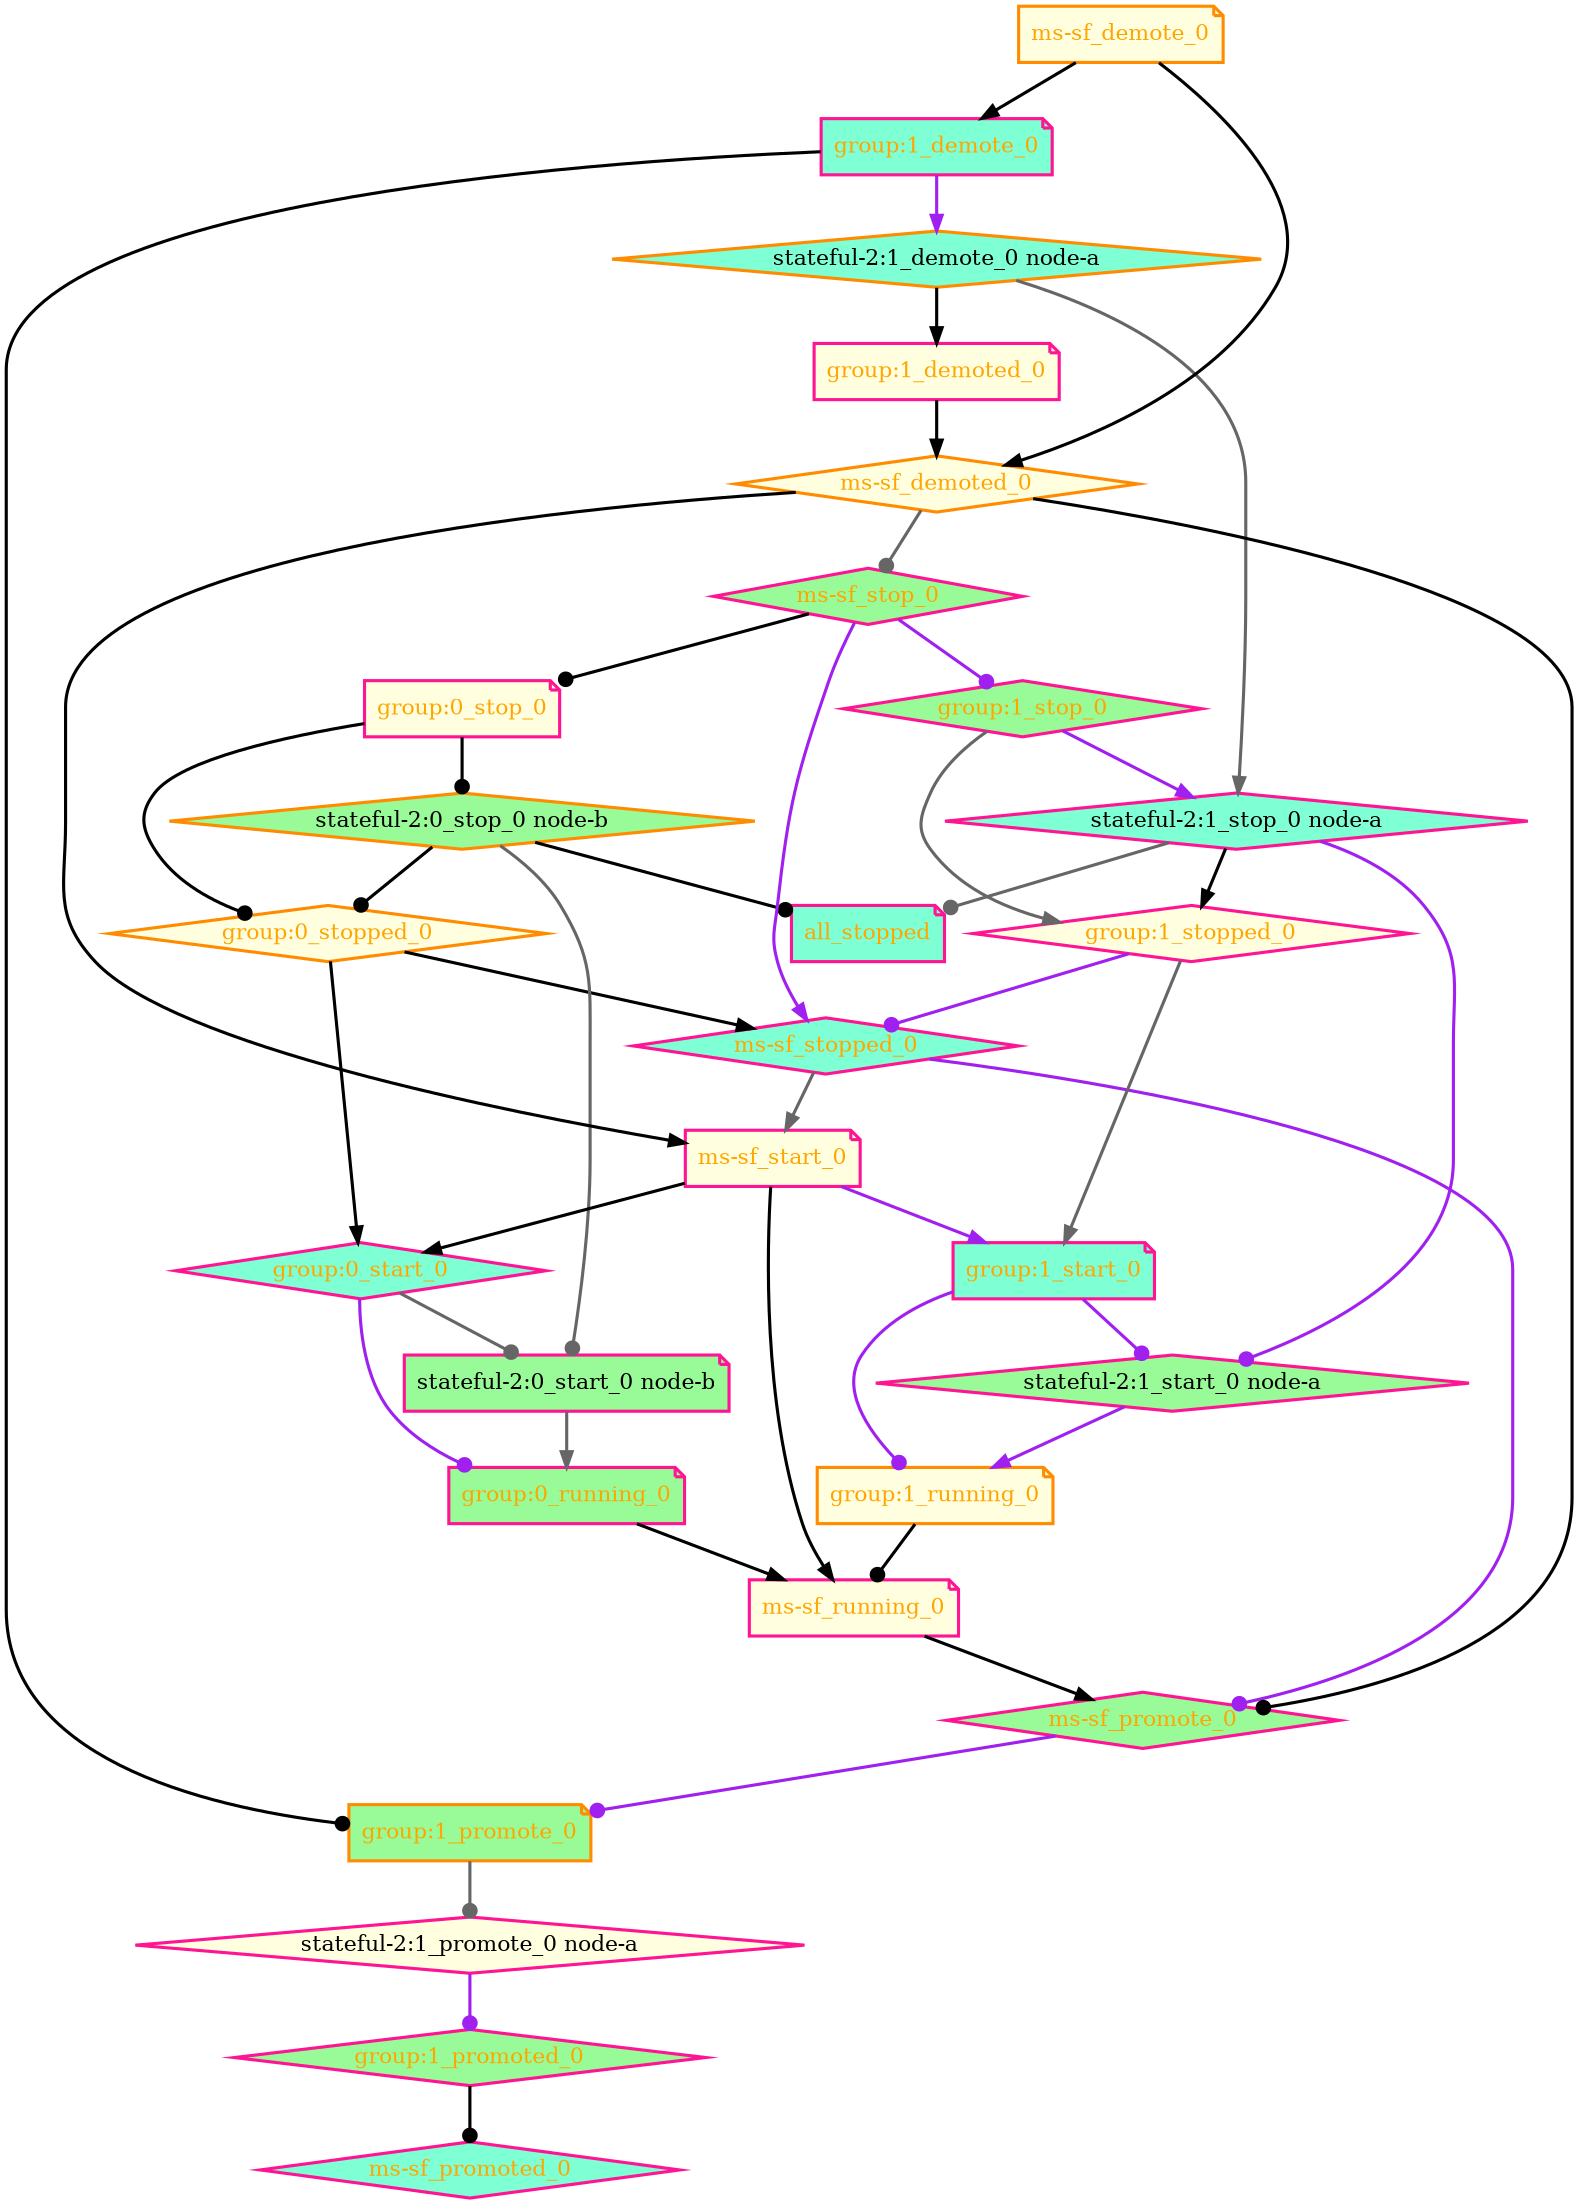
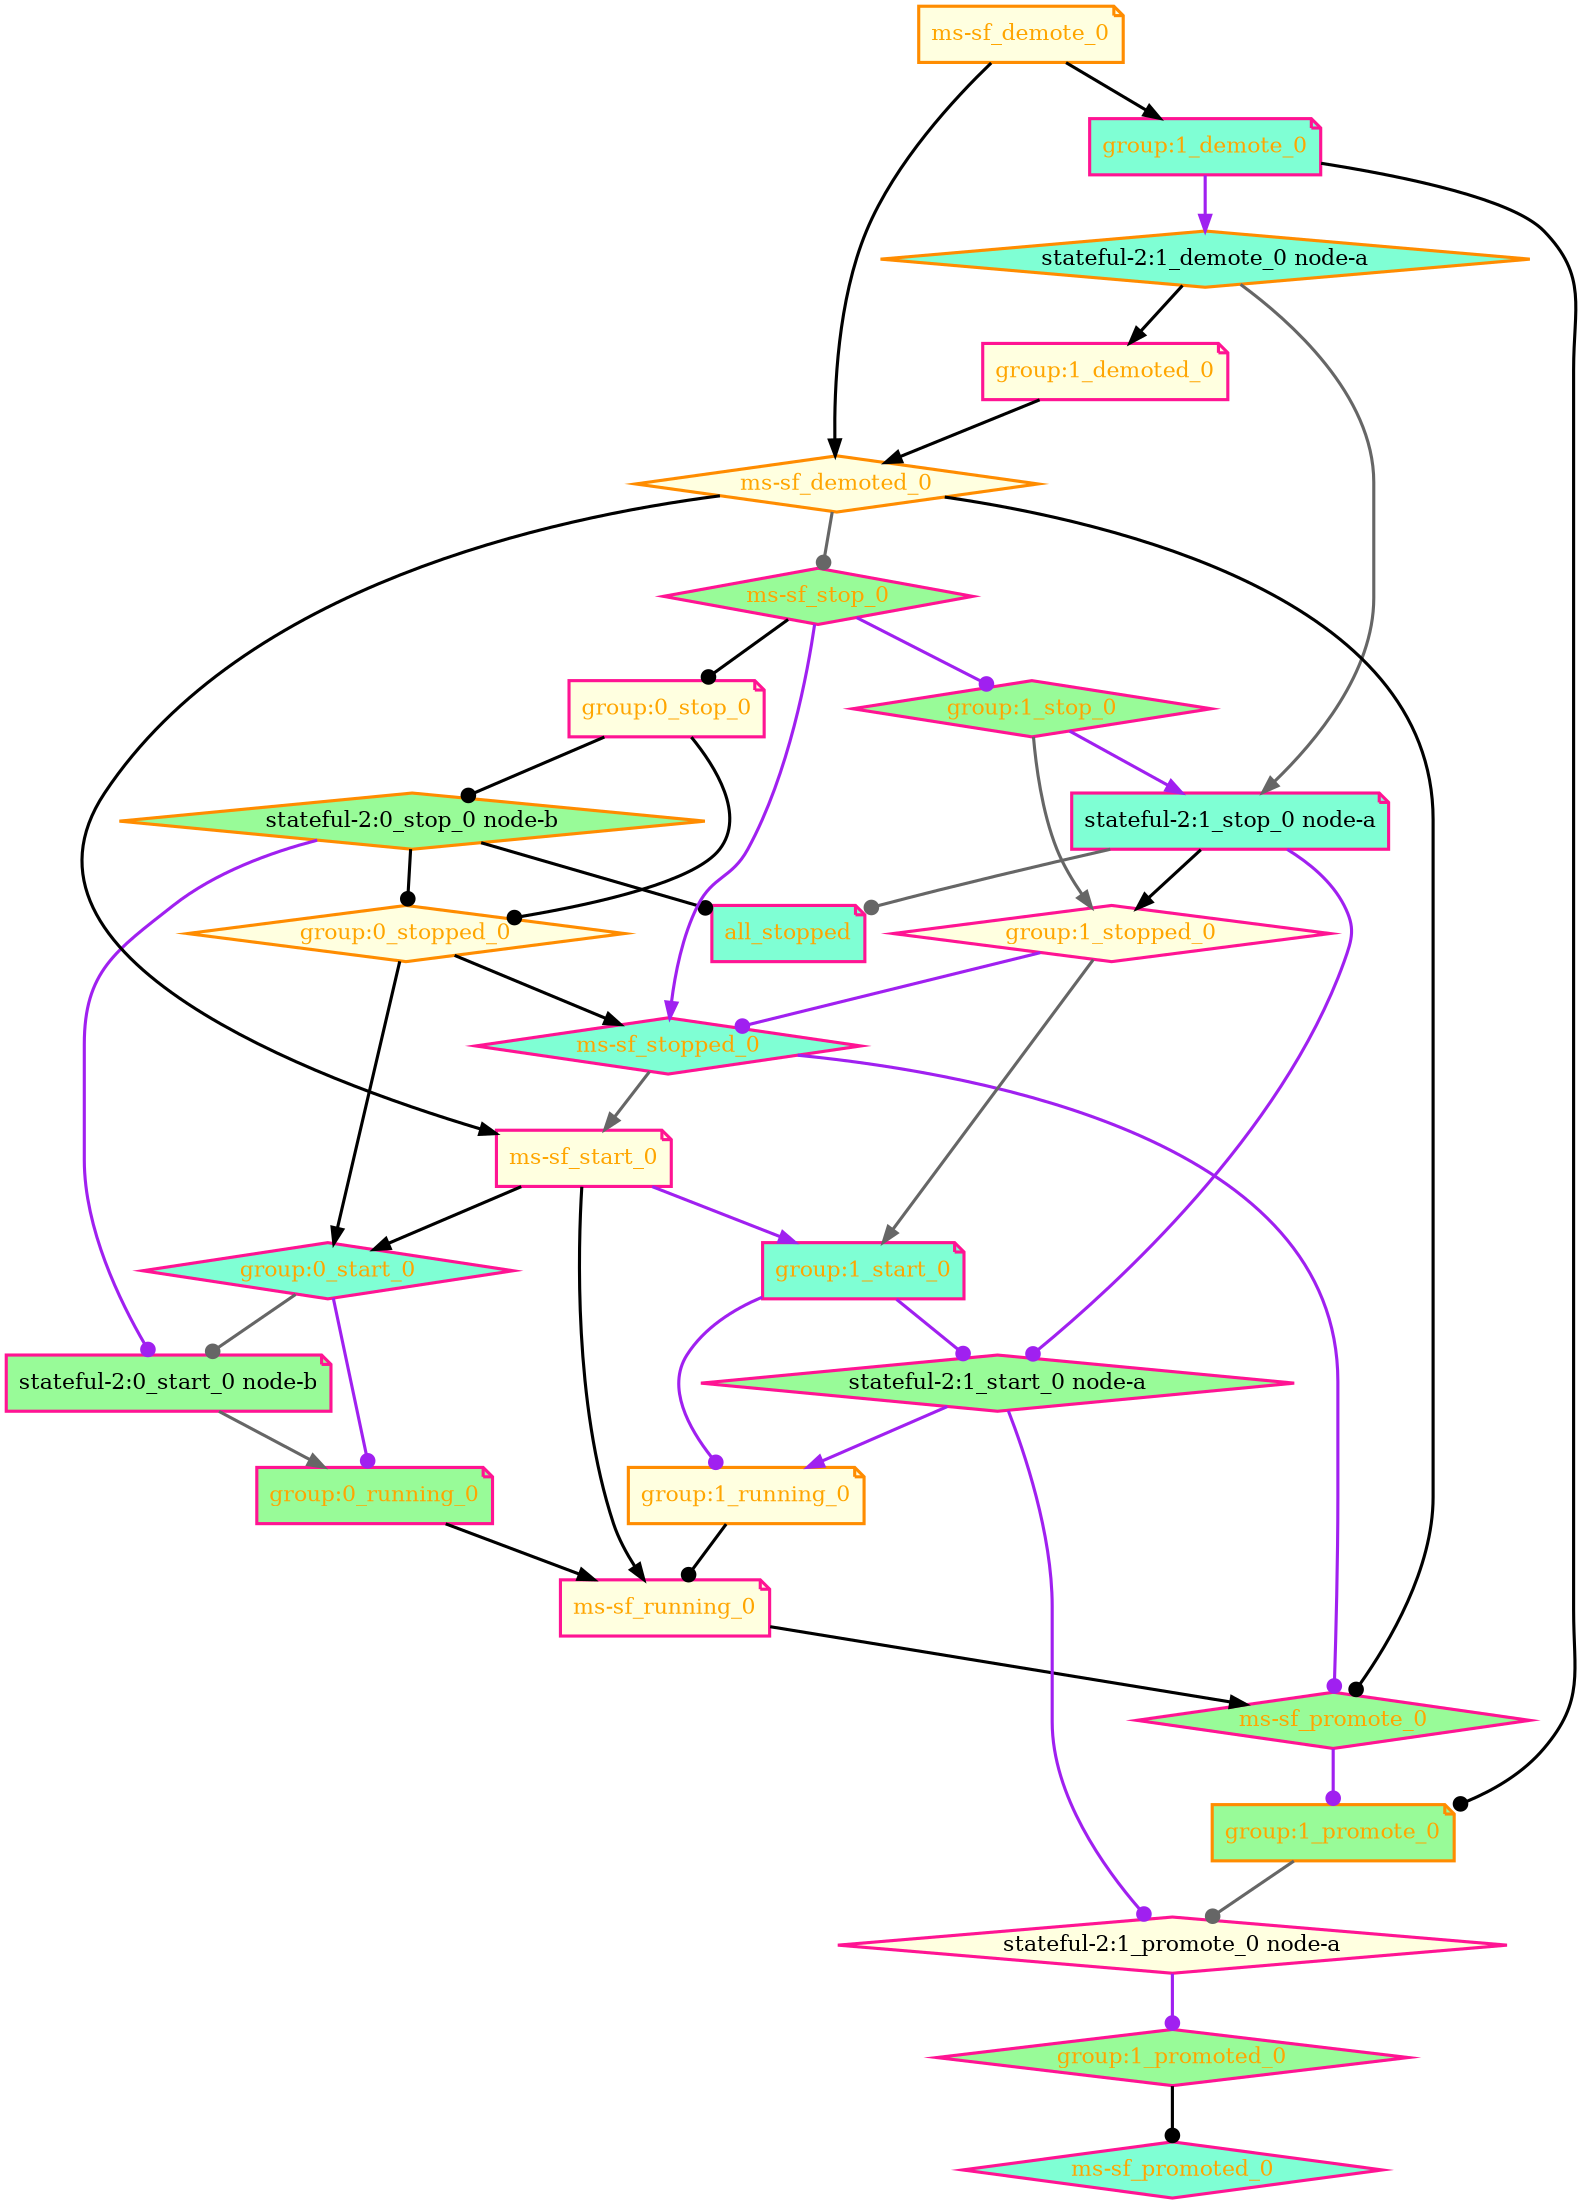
node "stateful-2:1_stop_0 node-a": shape diamond -> note
edge "stateful-2:0_stop_0 node-b" -> "stateful-2:0_start_0 node-b": color gray40 -> purple
edge "stateful-2:1_start_0 node-a" -> "stateful-2:1_promote_0 node-a": added
